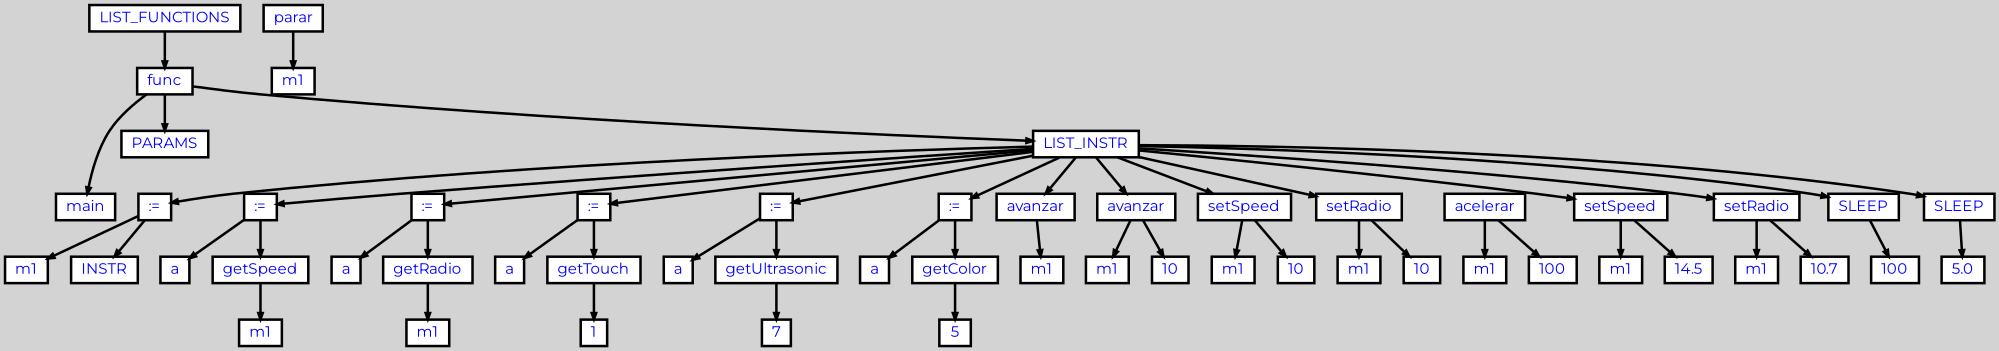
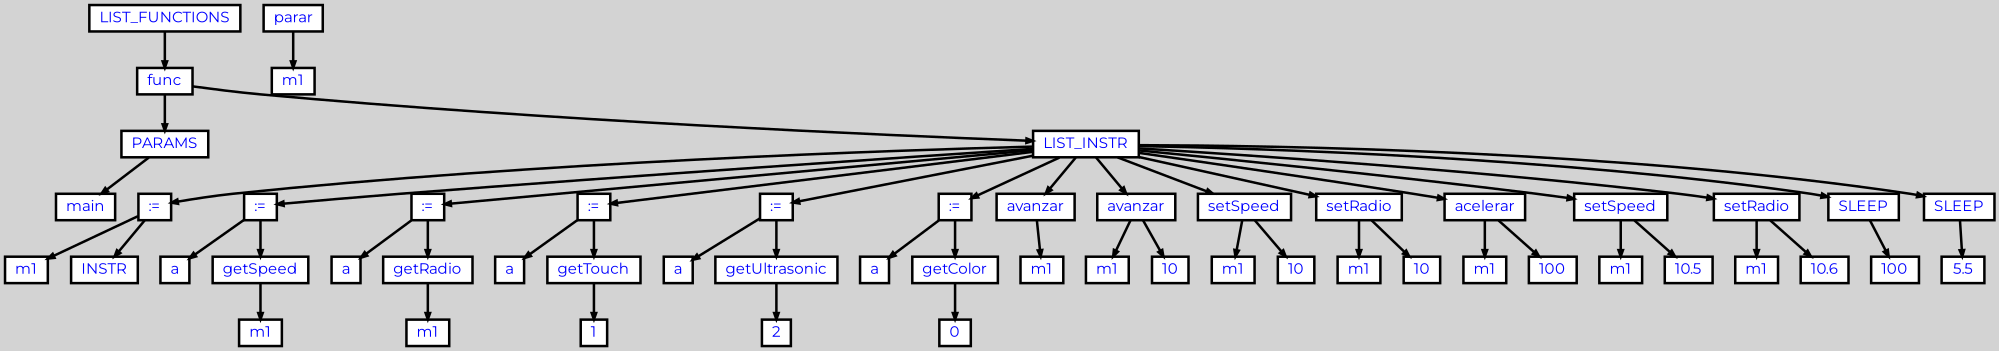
edge "func" -> "main": now "PARAMS" -> "main"
edge "LIST_INSTR" -> "acelerar": added
node "14.5": label "14.5" -> "10.5"
node "10.7": label "10.7" -> "10.6"
node "5.0": label "5.0" -> "5.5"
node "7": label "7" -> "2"
node "5": label "5" -> "0"
